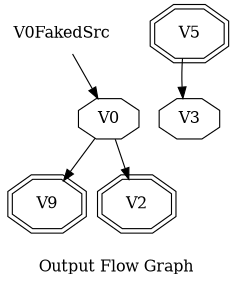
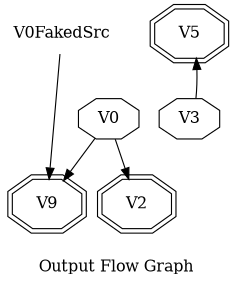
edge "V0FakedSrc" -> "V0": now "V0FakedSrc" -> "V9"
edge "V5" -> "V3": reversed
